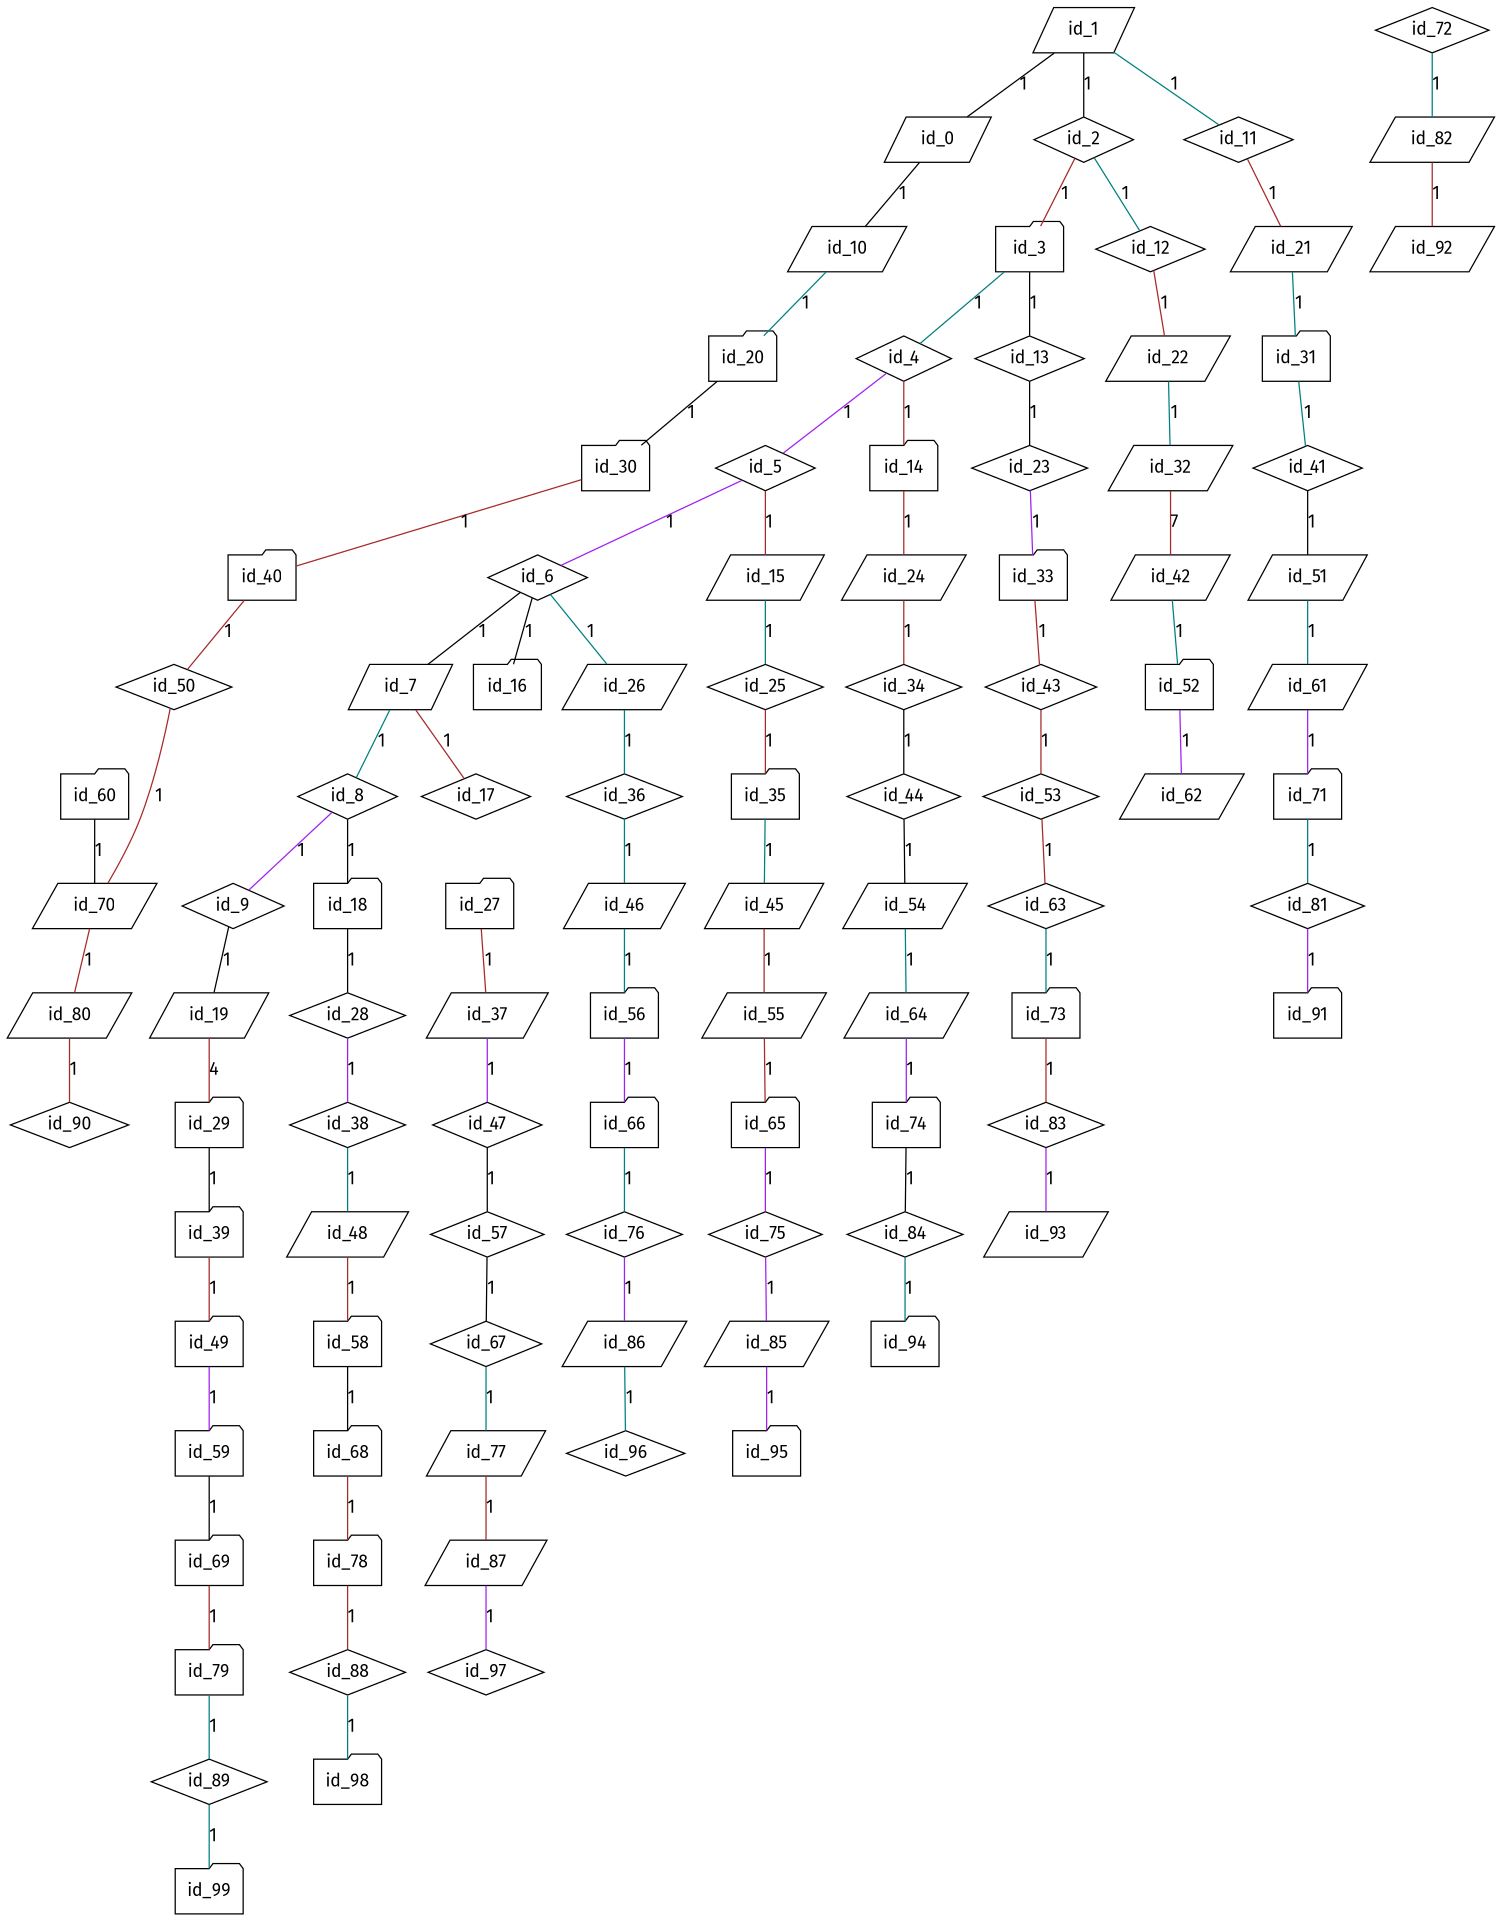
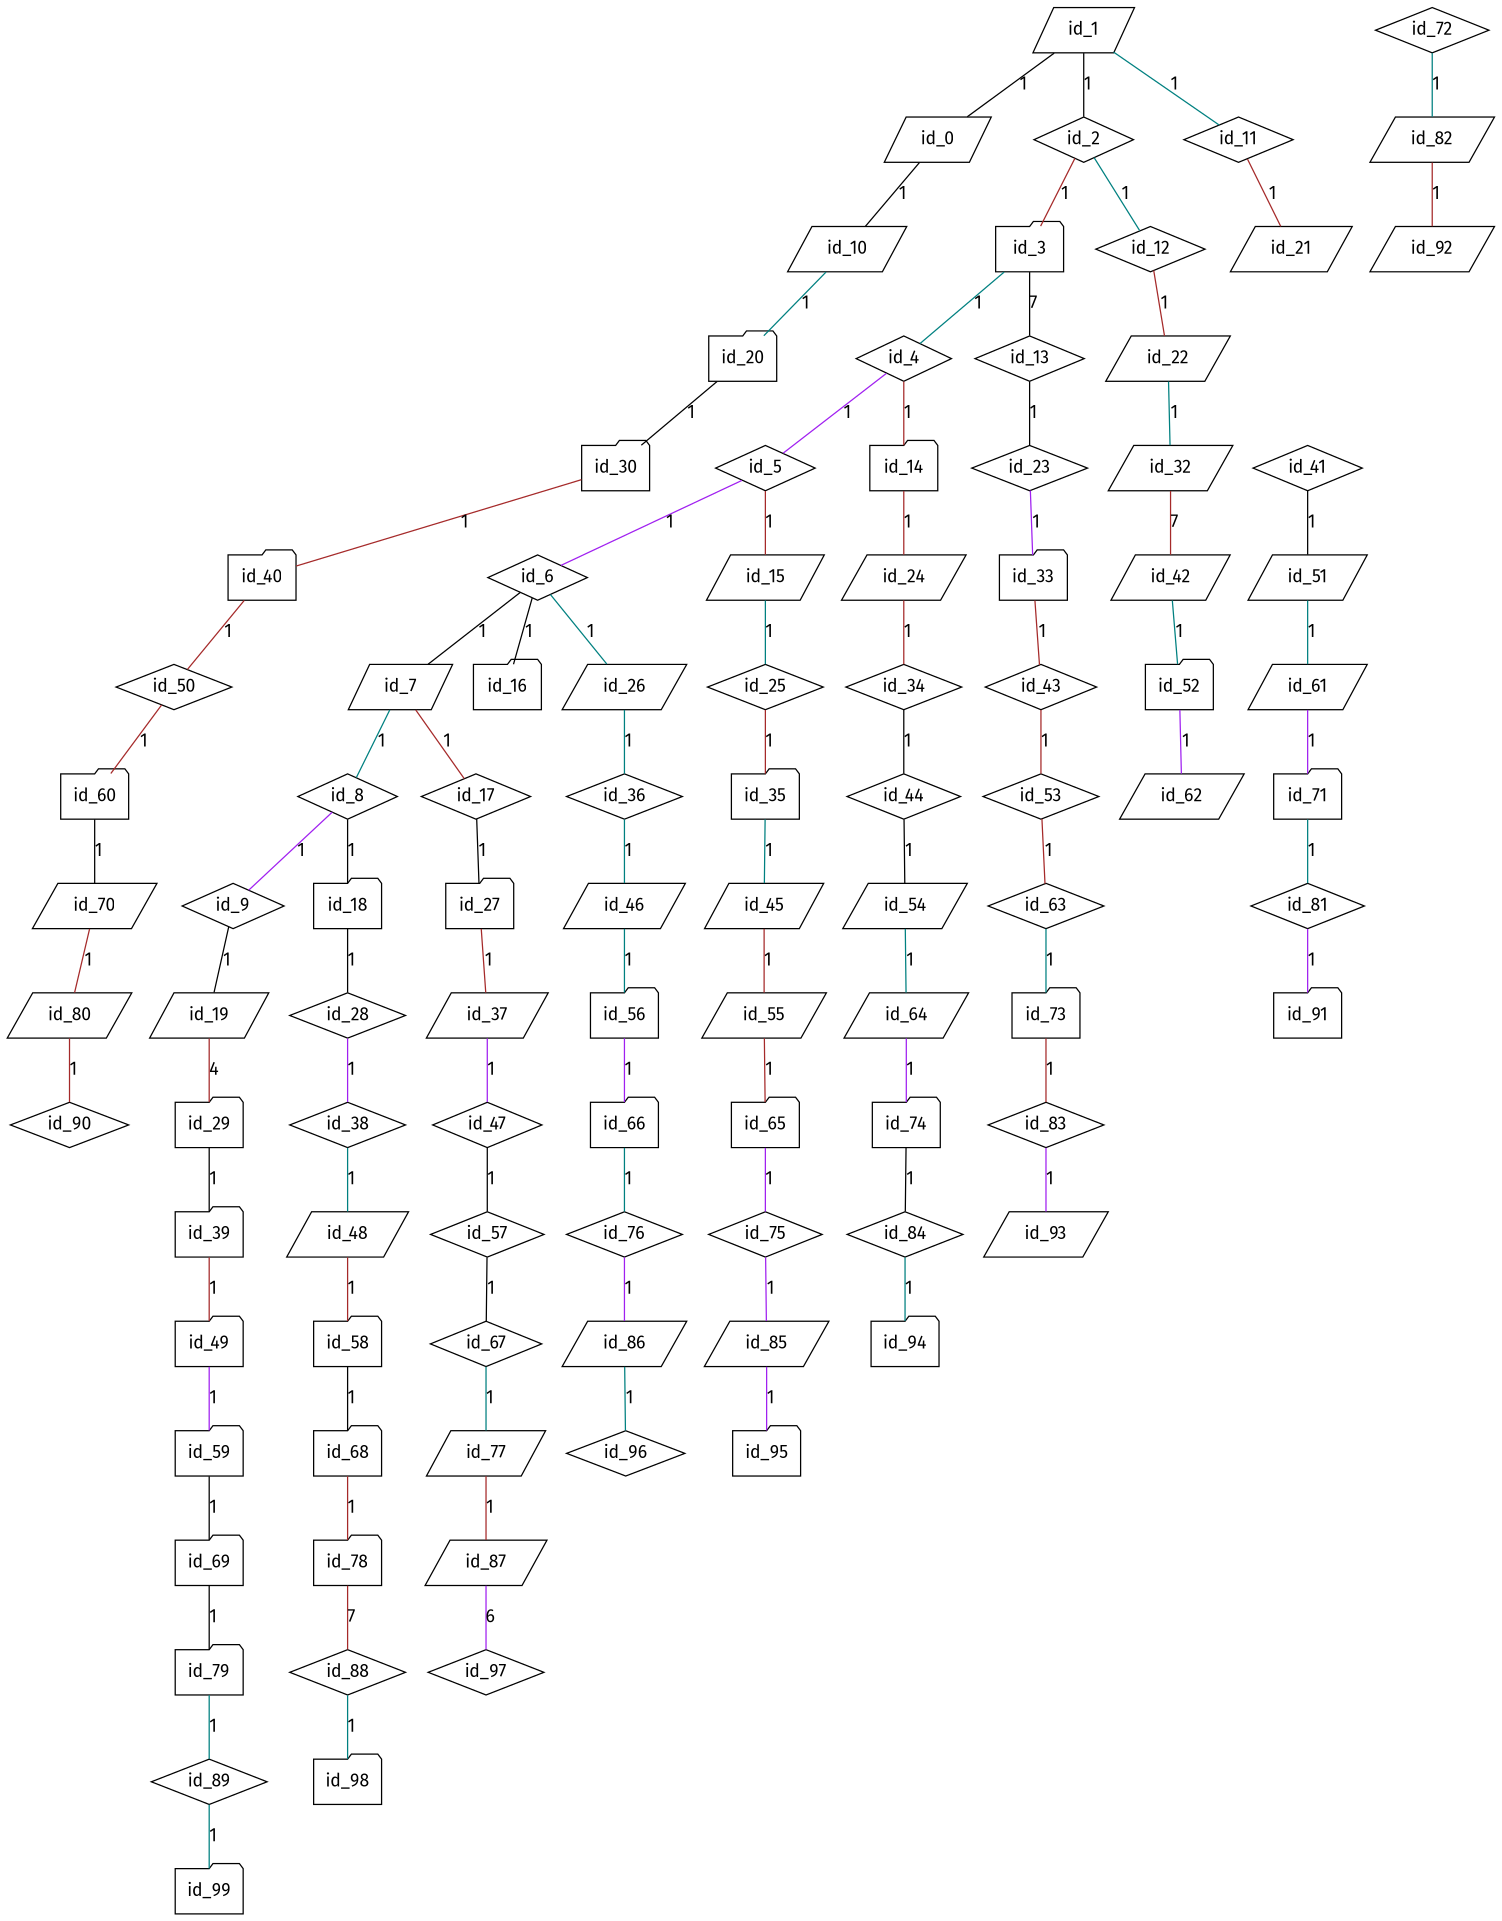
edge "id_3" -- "id_13": label "1" -> "7"
node "id_31": removed
edge "id_50" -- "id_70": now "id_50" -- "id_60"
edge "id_17" -- "id_27": added, label "1"
edge "id_69" -- "id_79": color brown -> black
edge "id_78" -- "id_88": label "1" -> "7"
edge "id_87" -- "id_97": label "1" -> "6"
